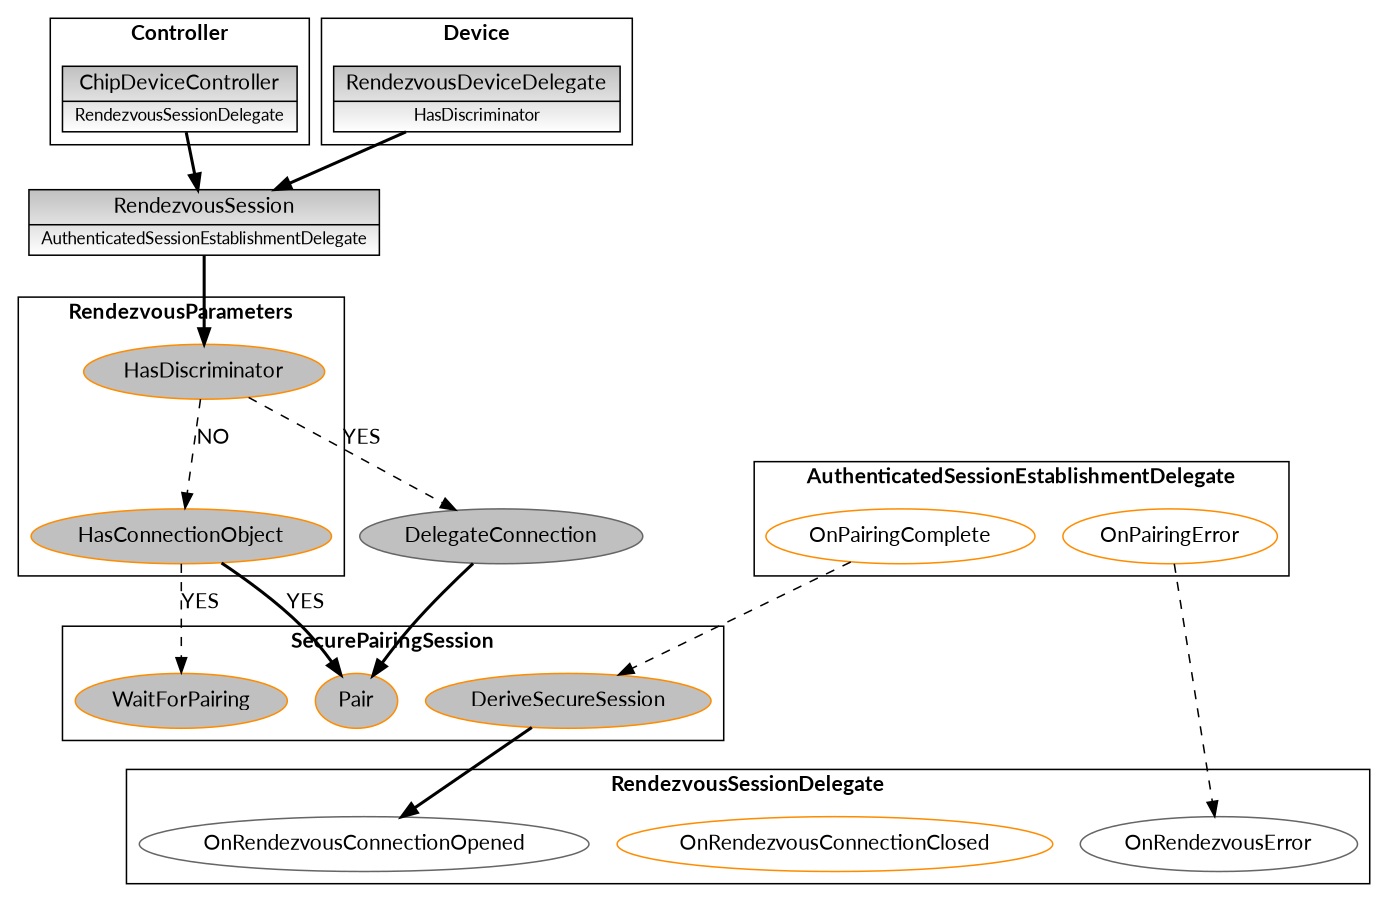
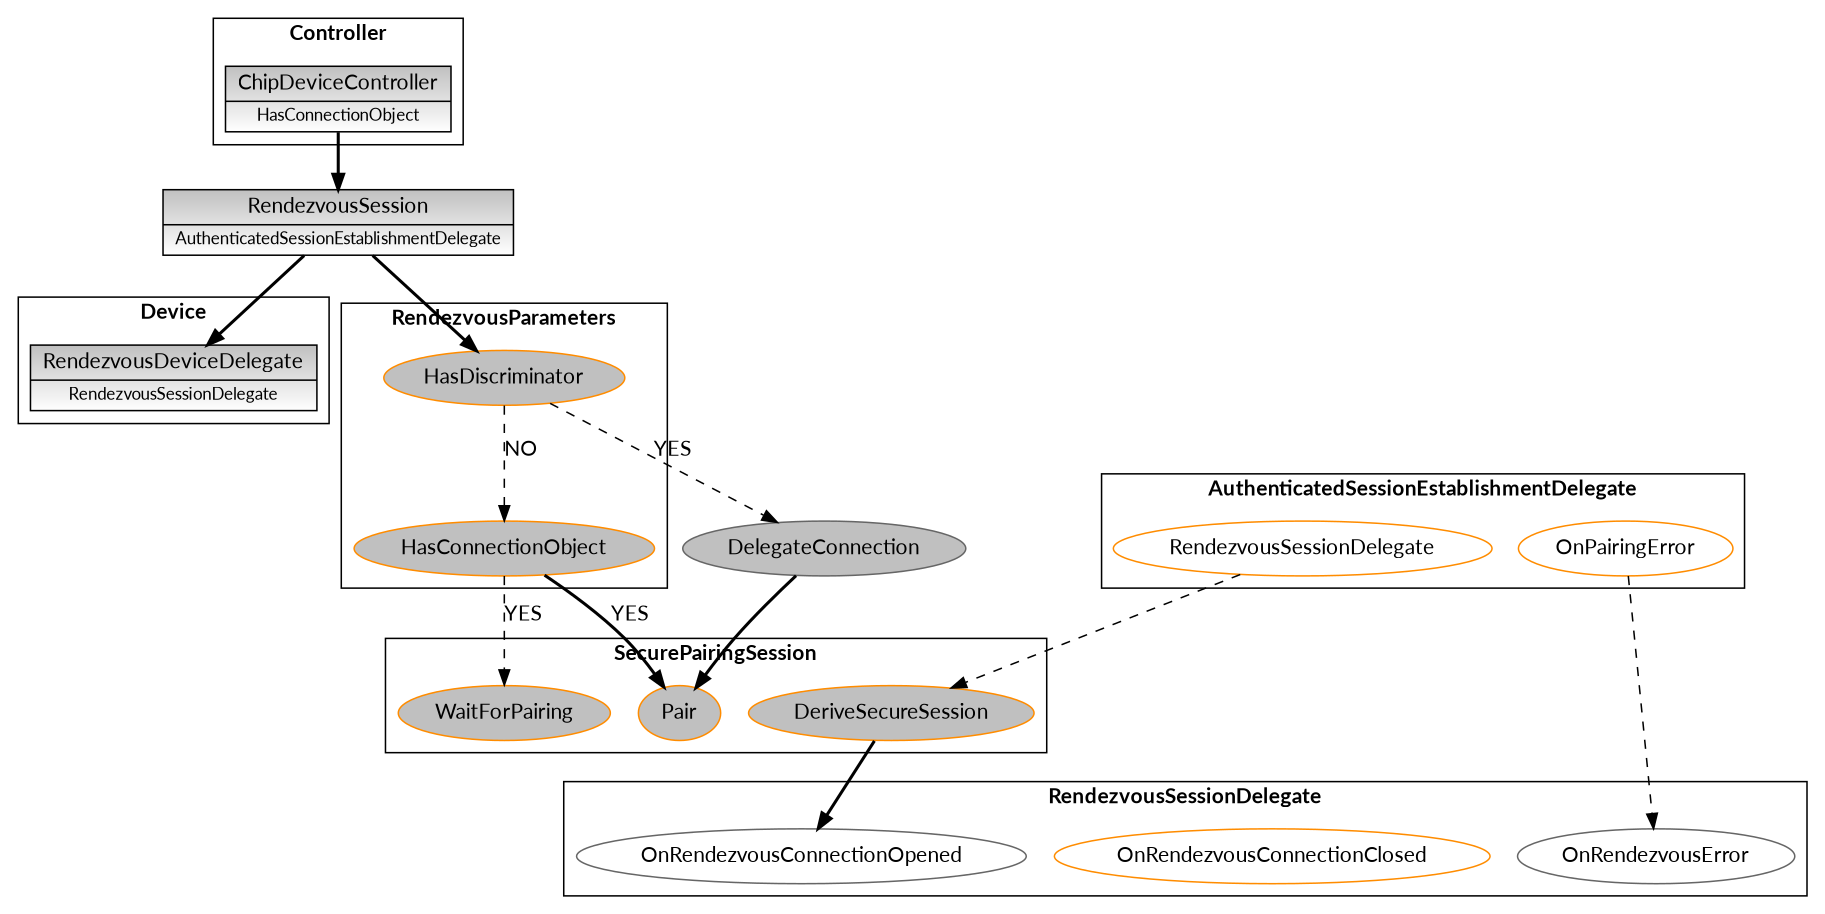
node "ChipDeviceController": text "RendezvousSessionDelegate" -> "HasConnectionObject"
node "RendezvousDeviceDelegate": text "HasDiscriminator" -> "RendezvousSessionDelegate"
edge "RendezvousDeviceDelegate" -> "RendezvousSession": reversed
node "OnPairingComplete": label "OnPairingComplete" -> "RendezvousSessionDelegate"
